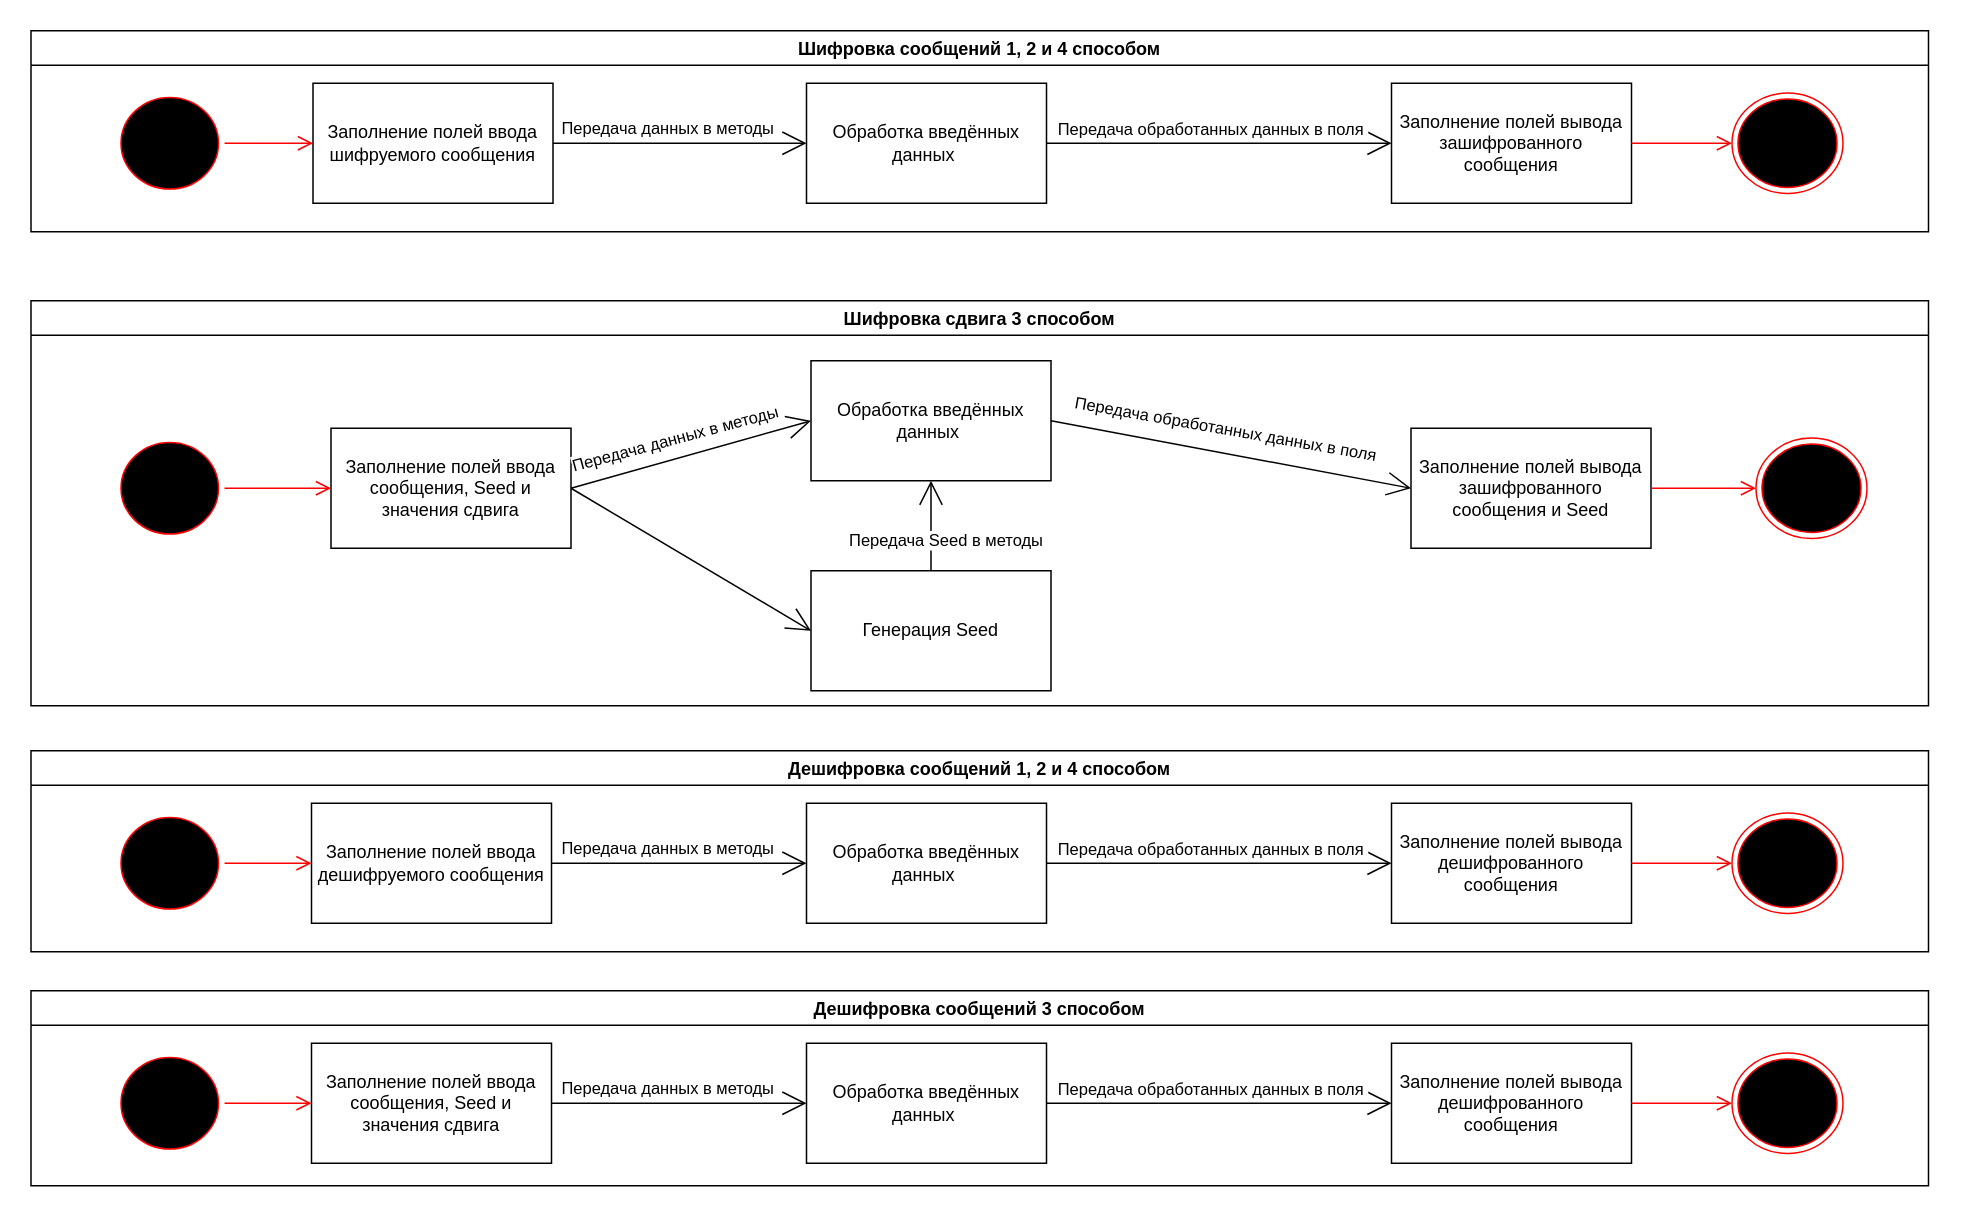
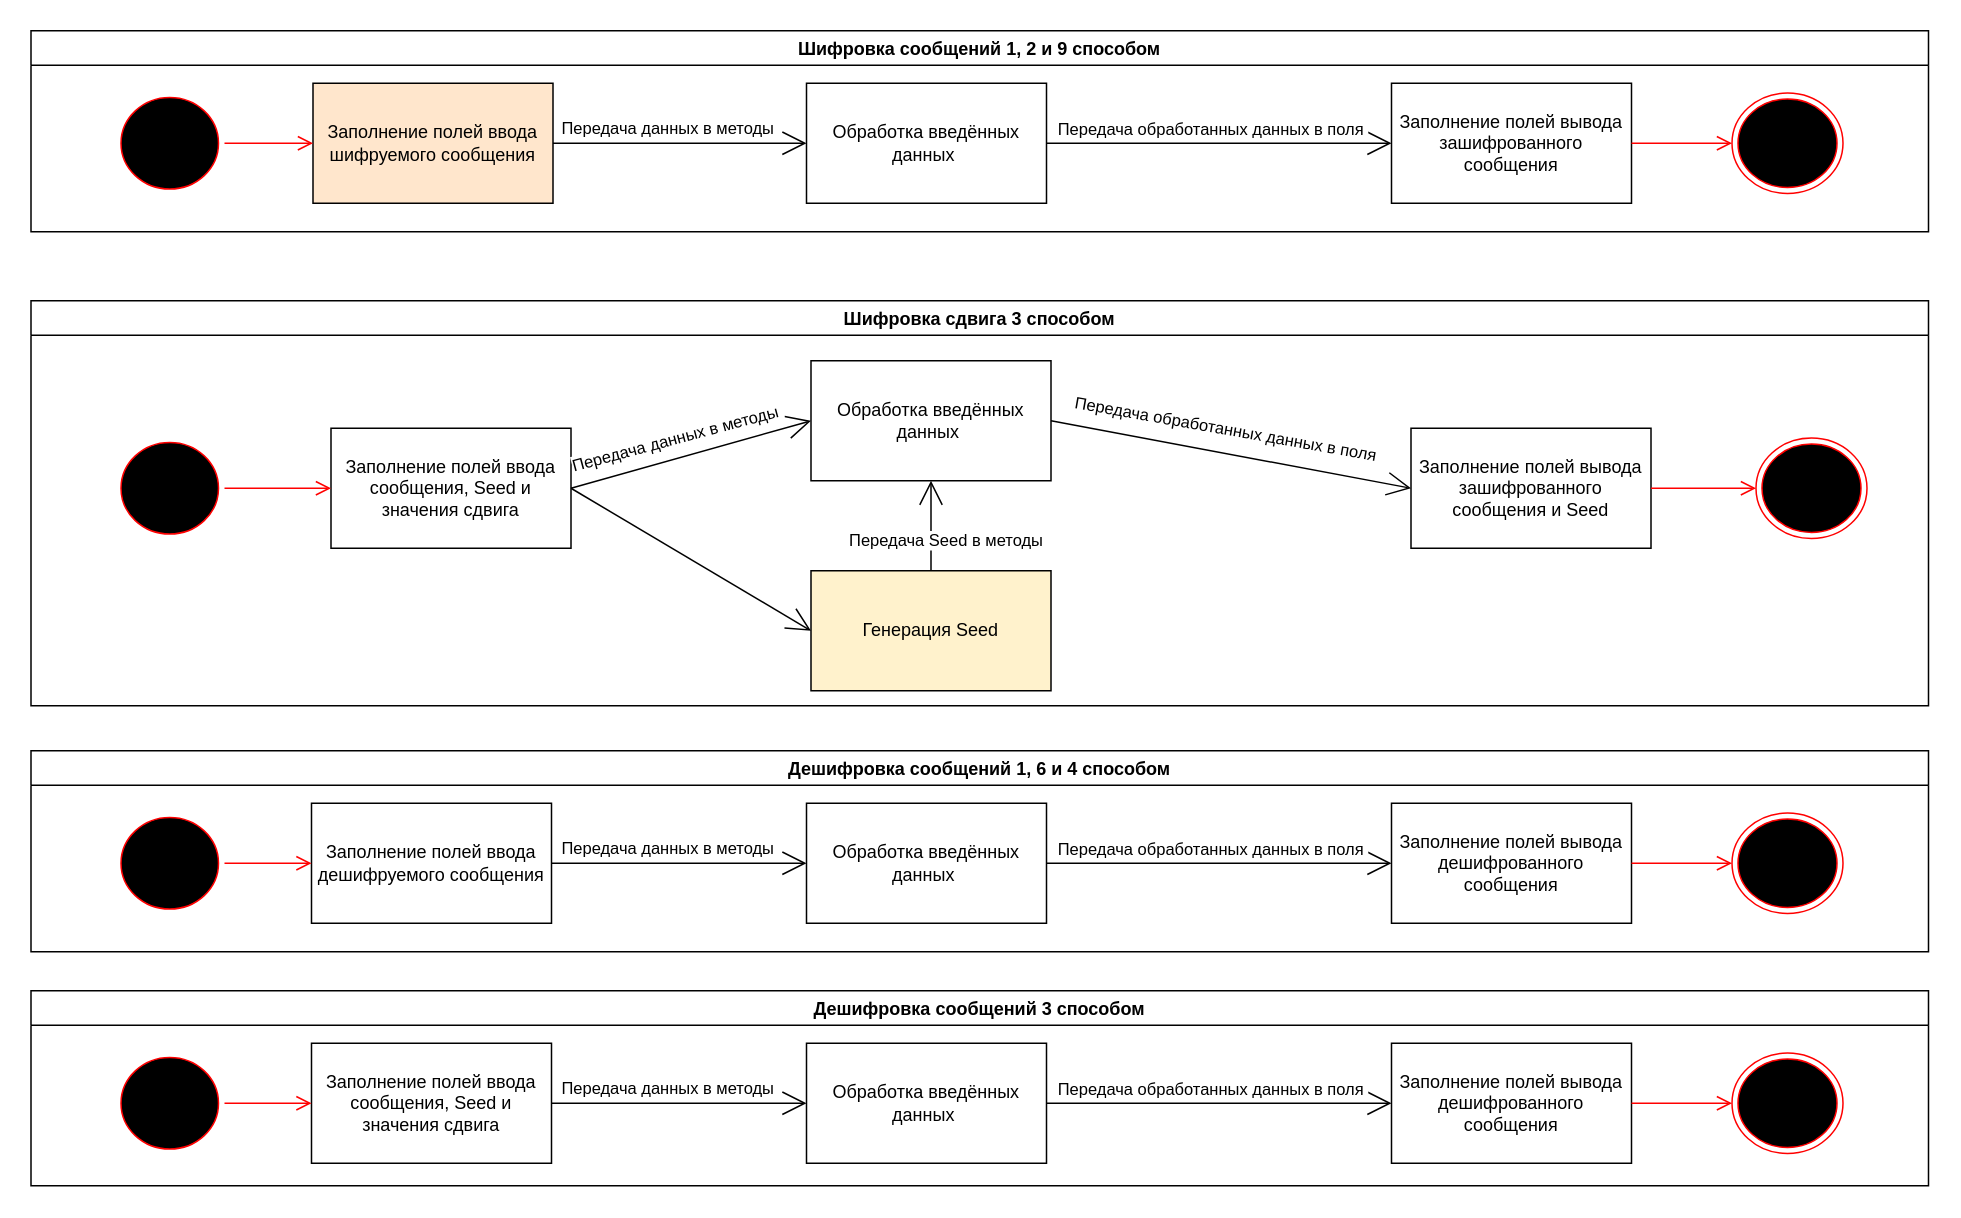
node "Шифровка сообщений 1, 2 и 4 способом": label "Шифровка сообщений 1, 2 и 4 способом" -> "Шифровка сообщений 1, 2 и 9 способом"
node "Заполнение полей ввода шифруемого сообщения": fillcolor #ffffff -> #ffe6cc
node "Генерация Seed": fillcolor #ffffff -> #fff2cc
node "Дешифровка сообщений 1, 2 и 4 способом": label "Дешифровка сообщений 1, 2 и 4 способом" -> "Дешифровка сообщений 1, 6 и 4 способом"
